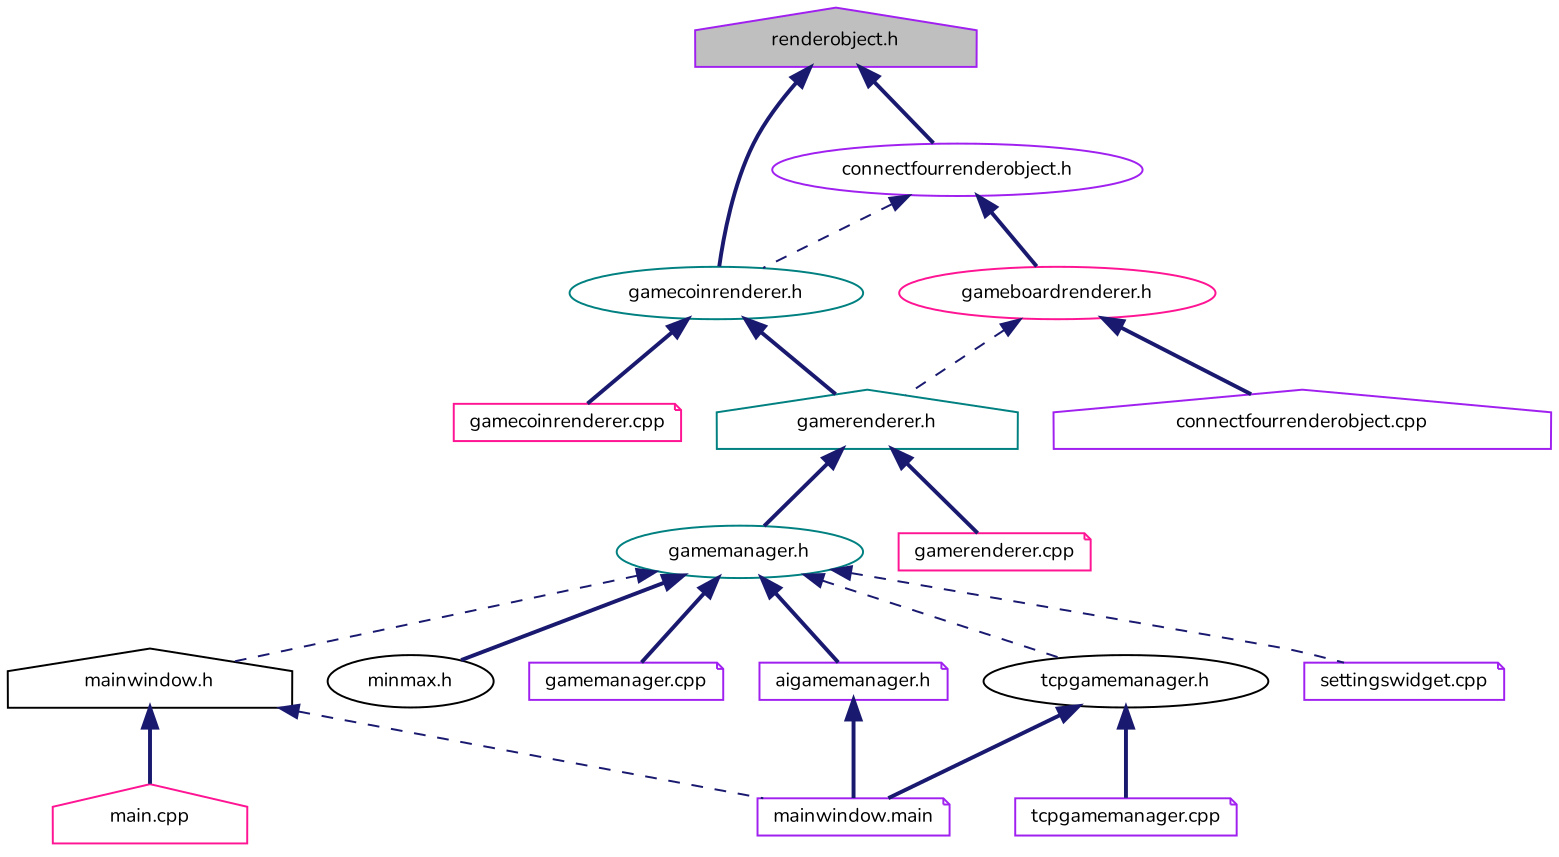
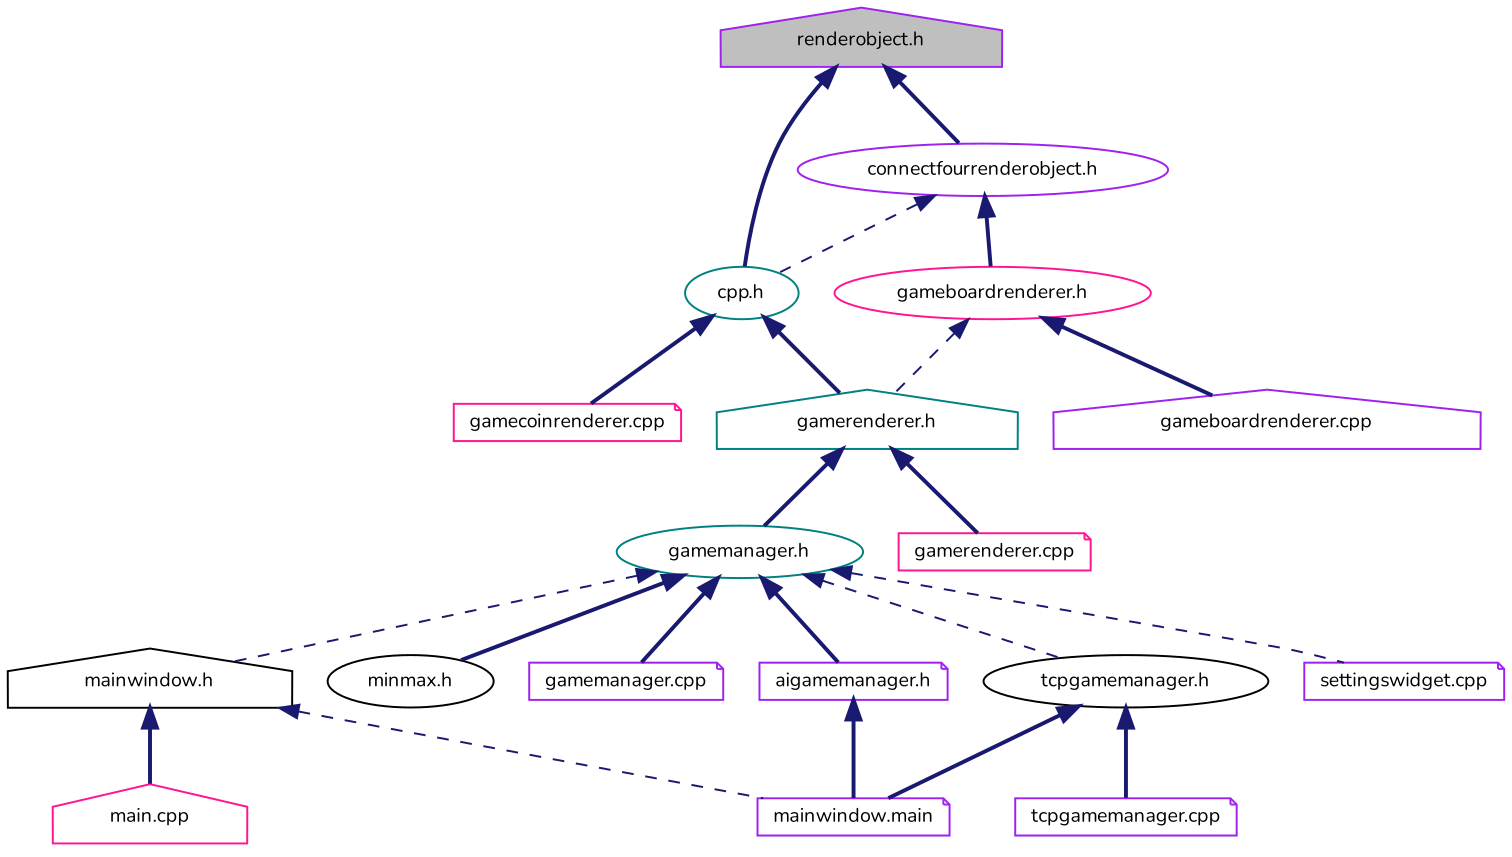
node "gamecoinrenderer.h": label "gamecoinrenderer.h" -> "cpp.h"
node "connectfourrenderobject.cpp": label "connectfourrenderobject.cpp" -> "gameboardrenderer.cpp"
